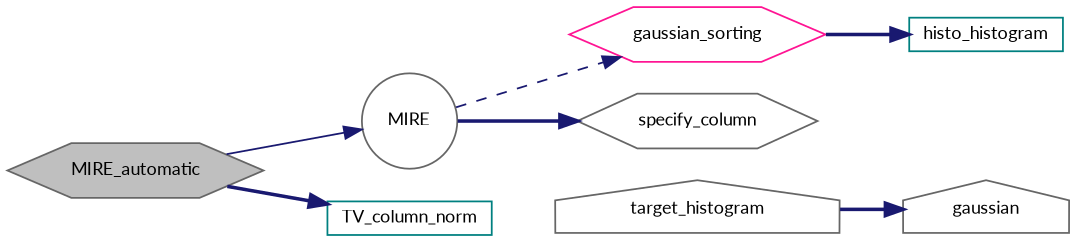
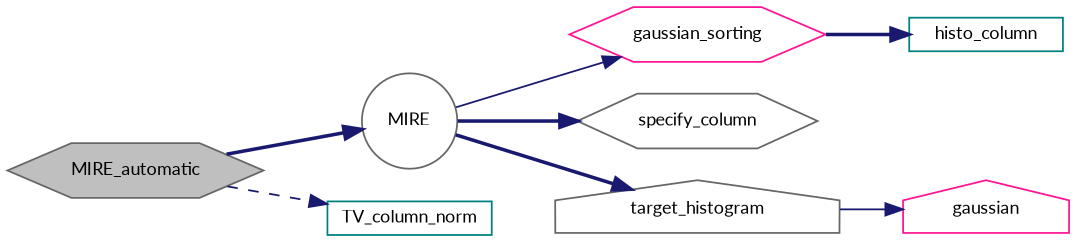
node "histo_histogram": label "histo_histogram" -> "histo_column"
edge "MIRE" -> "gaussian_sorting": style dashed -> solid
edge "MIRE_automatic" -> "MIRE": style solid -> bold
edge "MIRE" -> "target_histogram": added
edge "MIRE_automatic" -> "TV_column_norm": style bold -> dashed
edge "target_histogram" -> "gaussian": style bold -> solid
node "gaussian": color gray40 -> deeppink
